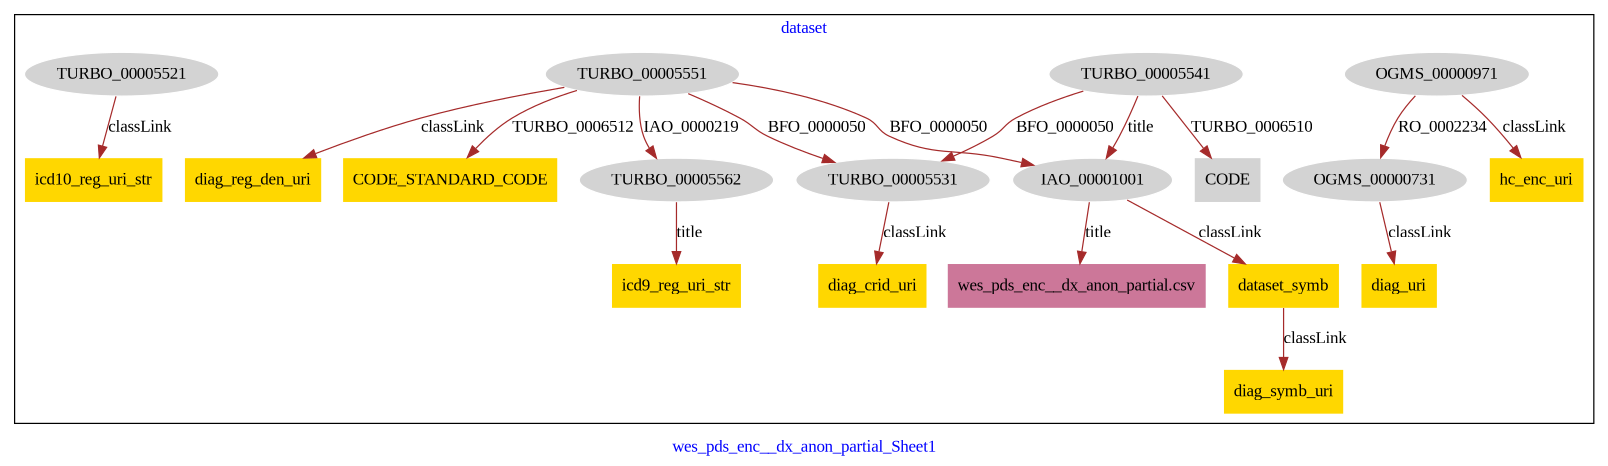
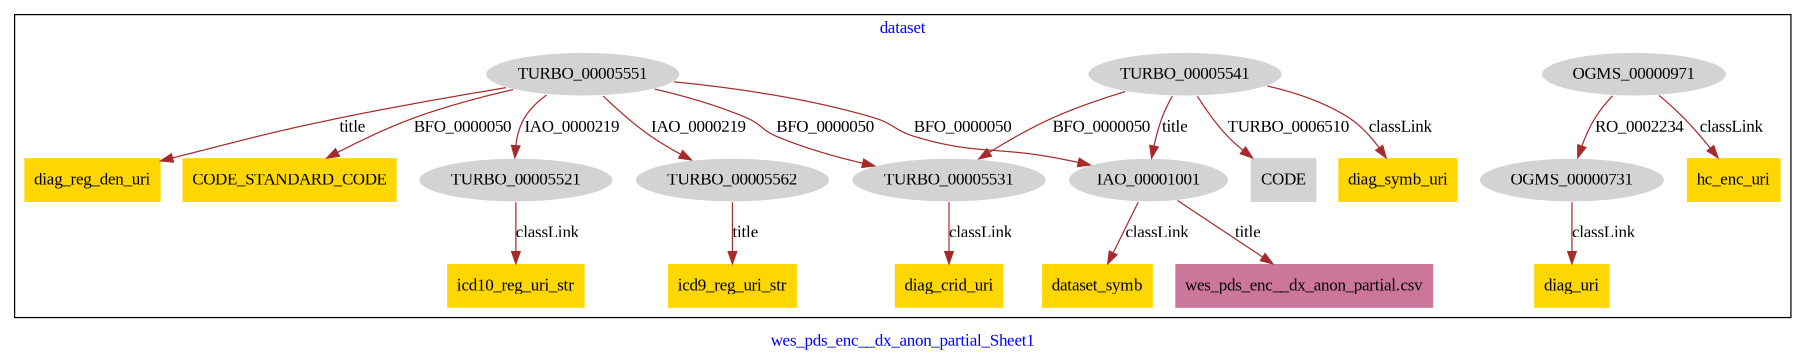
edge "TURBO_00005551" -> "TURBO_00005521": added, label "IAO_0000219"
edge "TURBO_00005551" -> "diag_reg_den_uri": label "classLink" -> "title"
edge "TURBO_00005551" -> "CODE_STANDARD_CODE": label "TURBO_0006512" -> "BFO_0000050"
edge "dataset_symb" -> "diag_symb_uri": now "TURBO_00005541" -> "diag_symb_uri"
